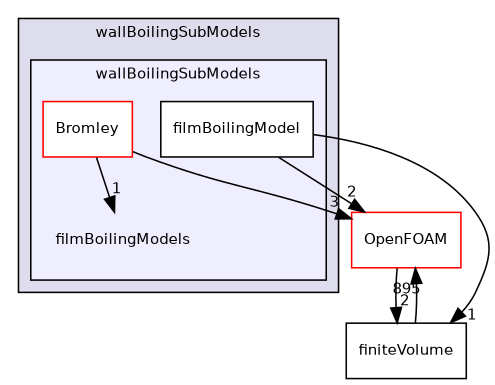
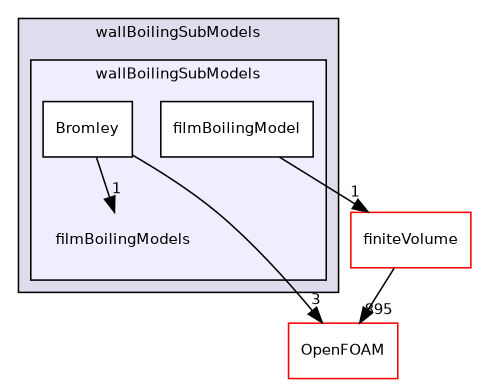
node "Bromley": color red -> black
edge "filmBoilingModel" -> "OpenFOAM": removed
edge "OpenFOAM" -> "finiteVolume": removed
node "finiteVolume": color black -> red
